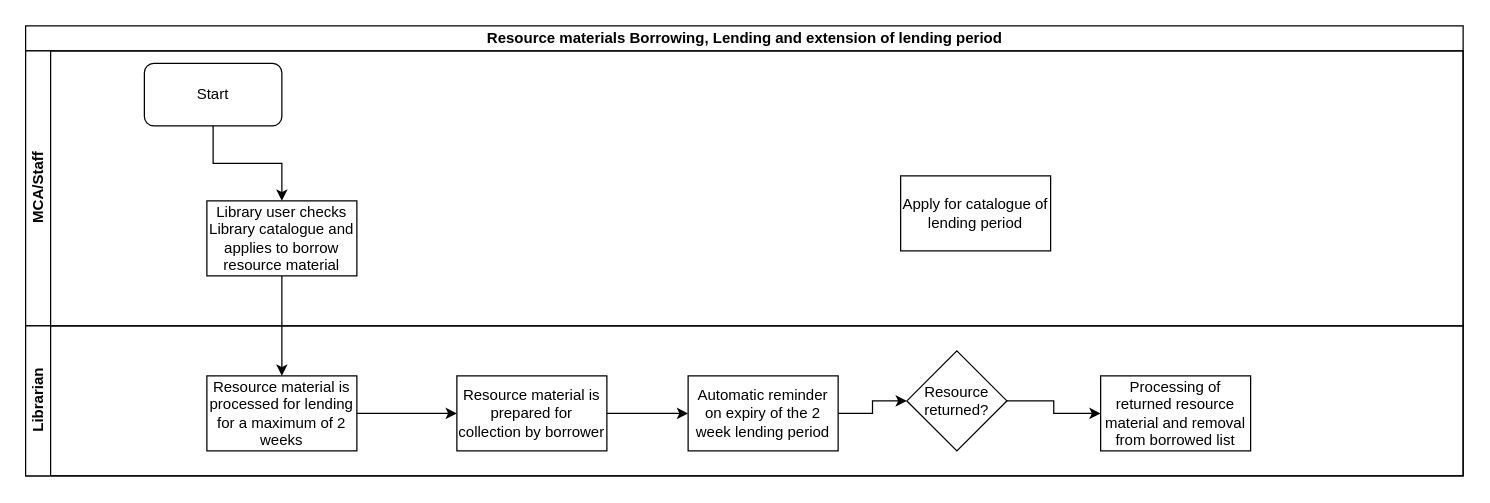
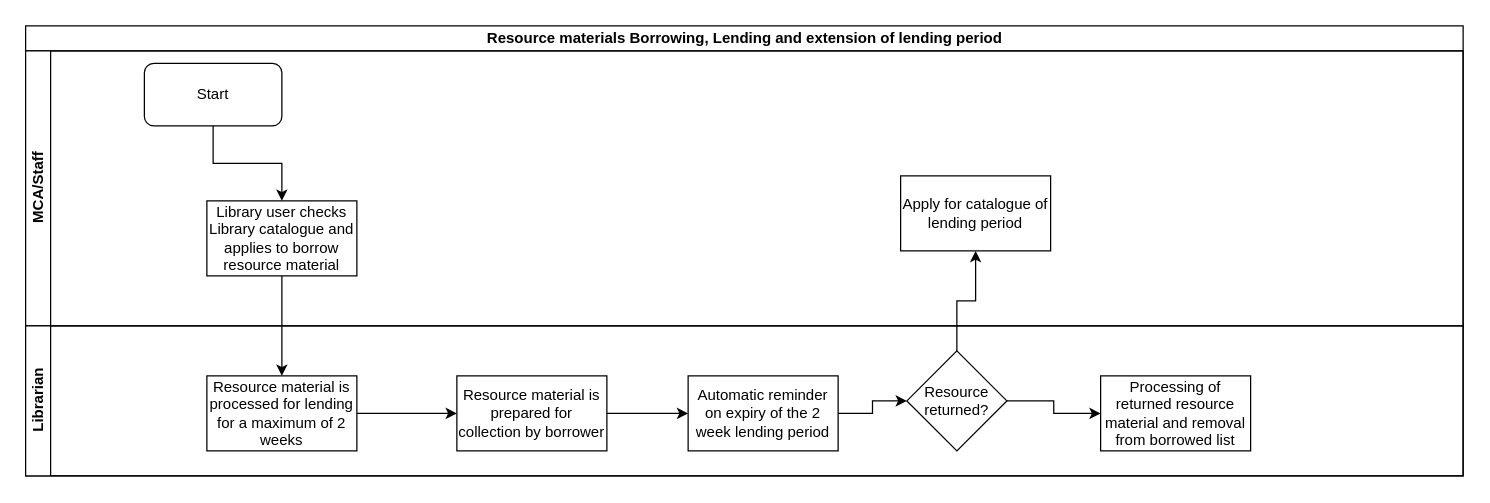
edge "Resource returned?" -> "Apply for catalogue of lending period": added
